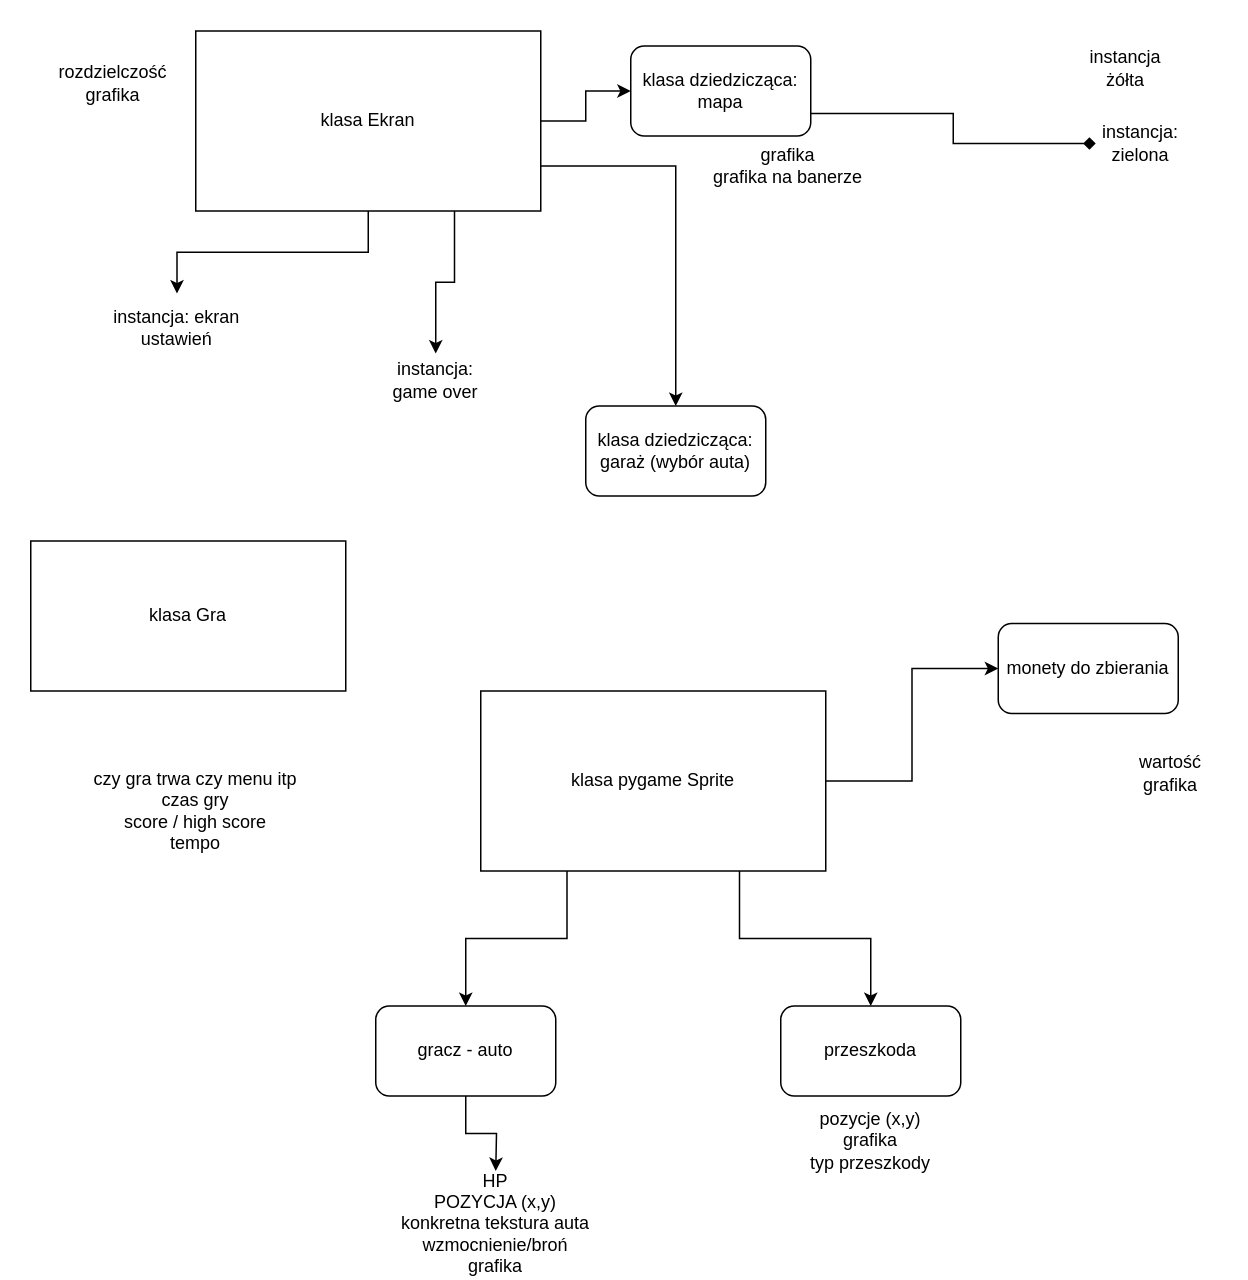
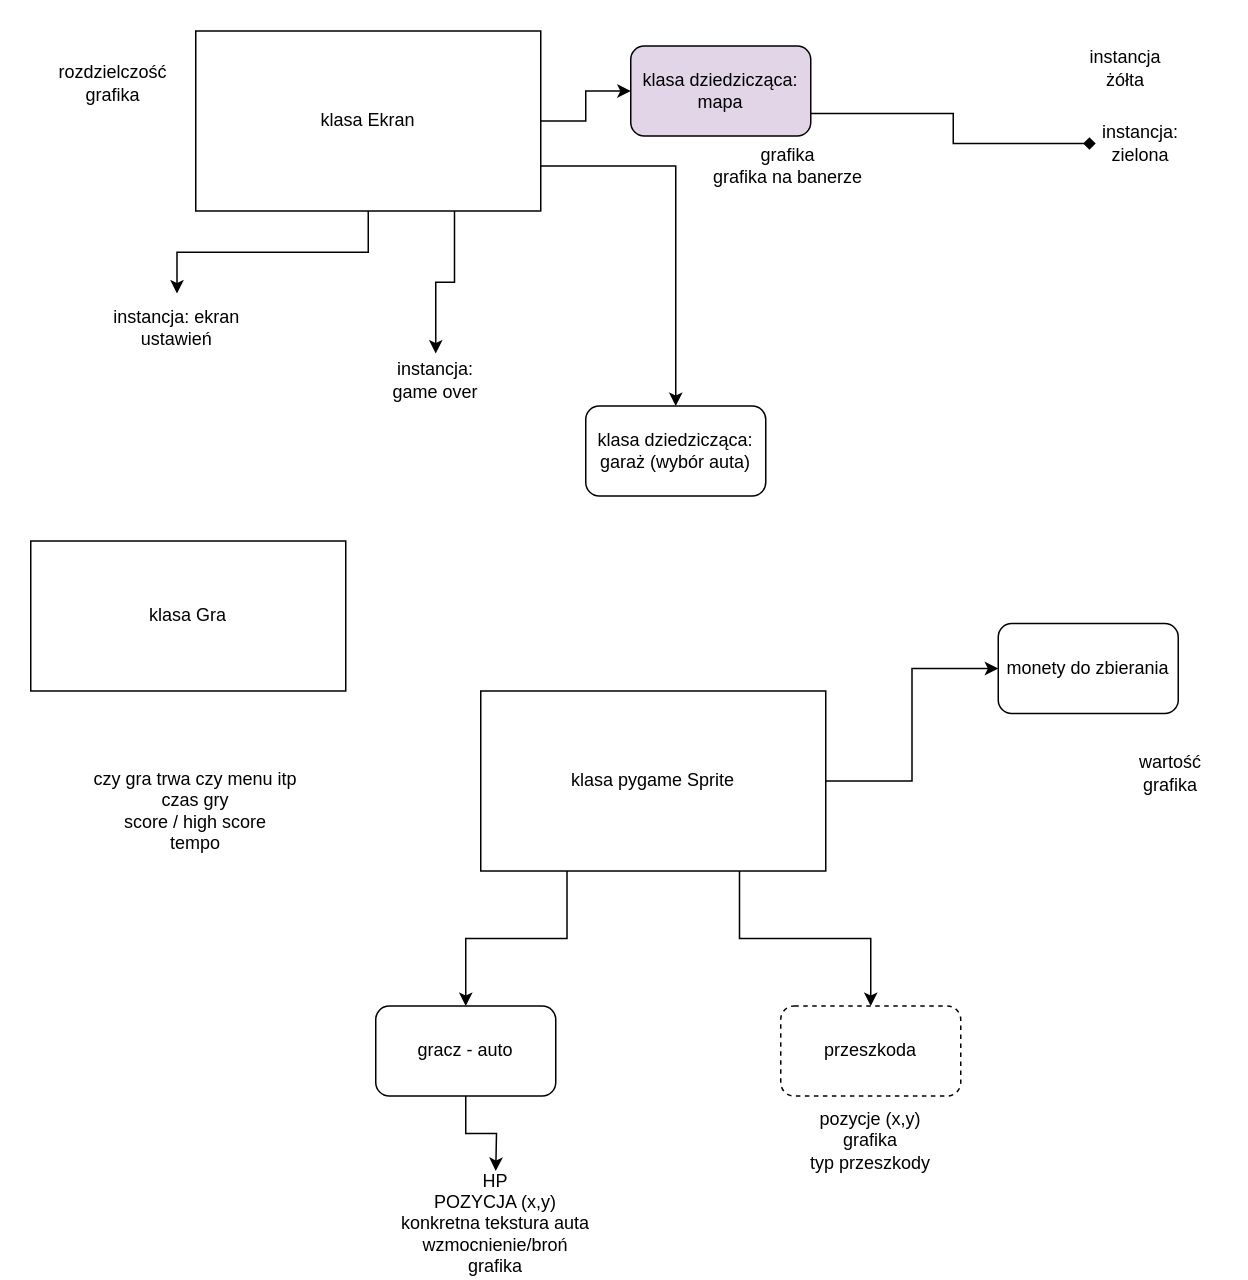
node "klasa dziedzicząca: mapa": fillcolor #ffffff -> #e1d5e7
node "przeszkoda": style solid -> dashed
